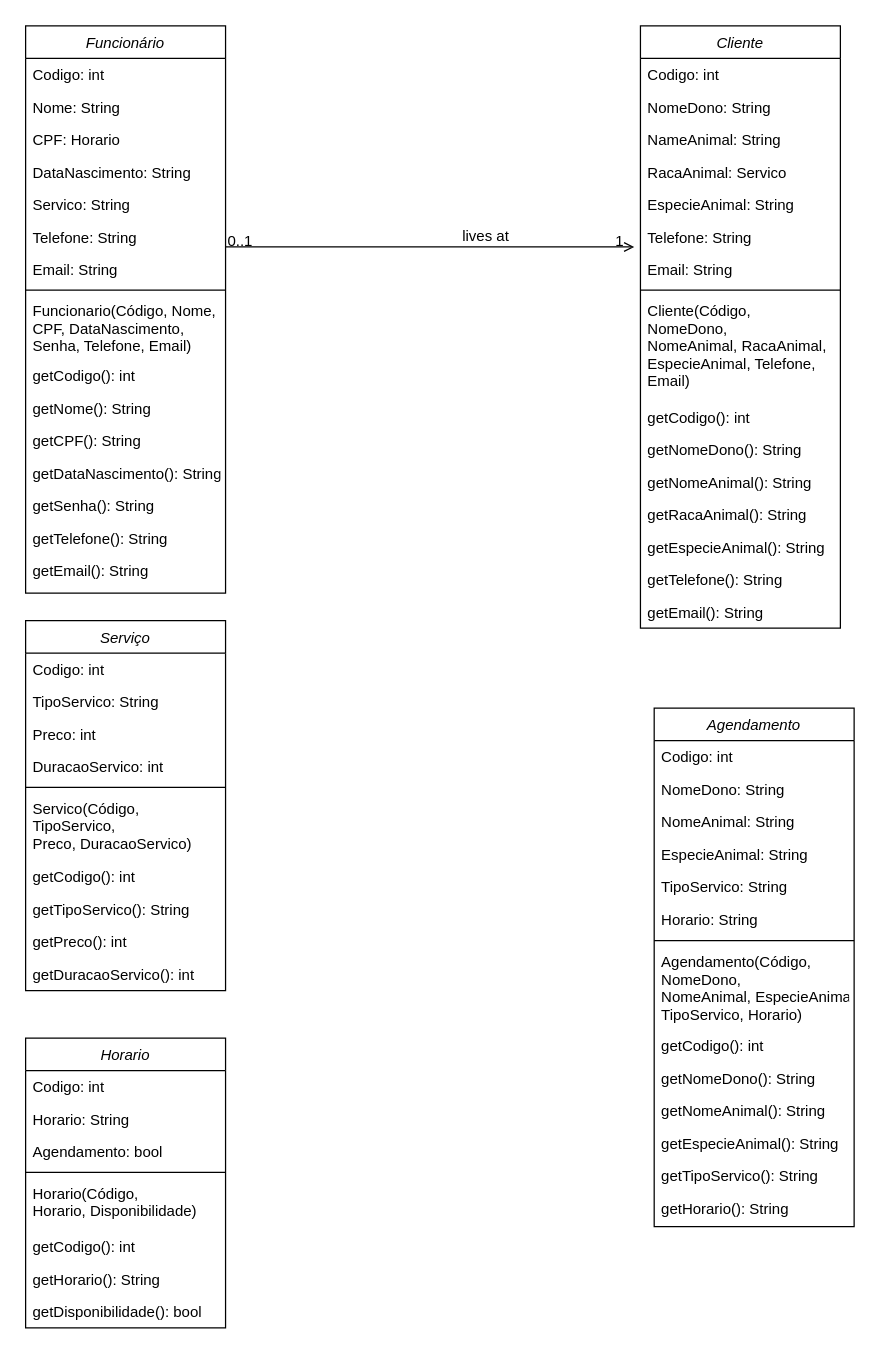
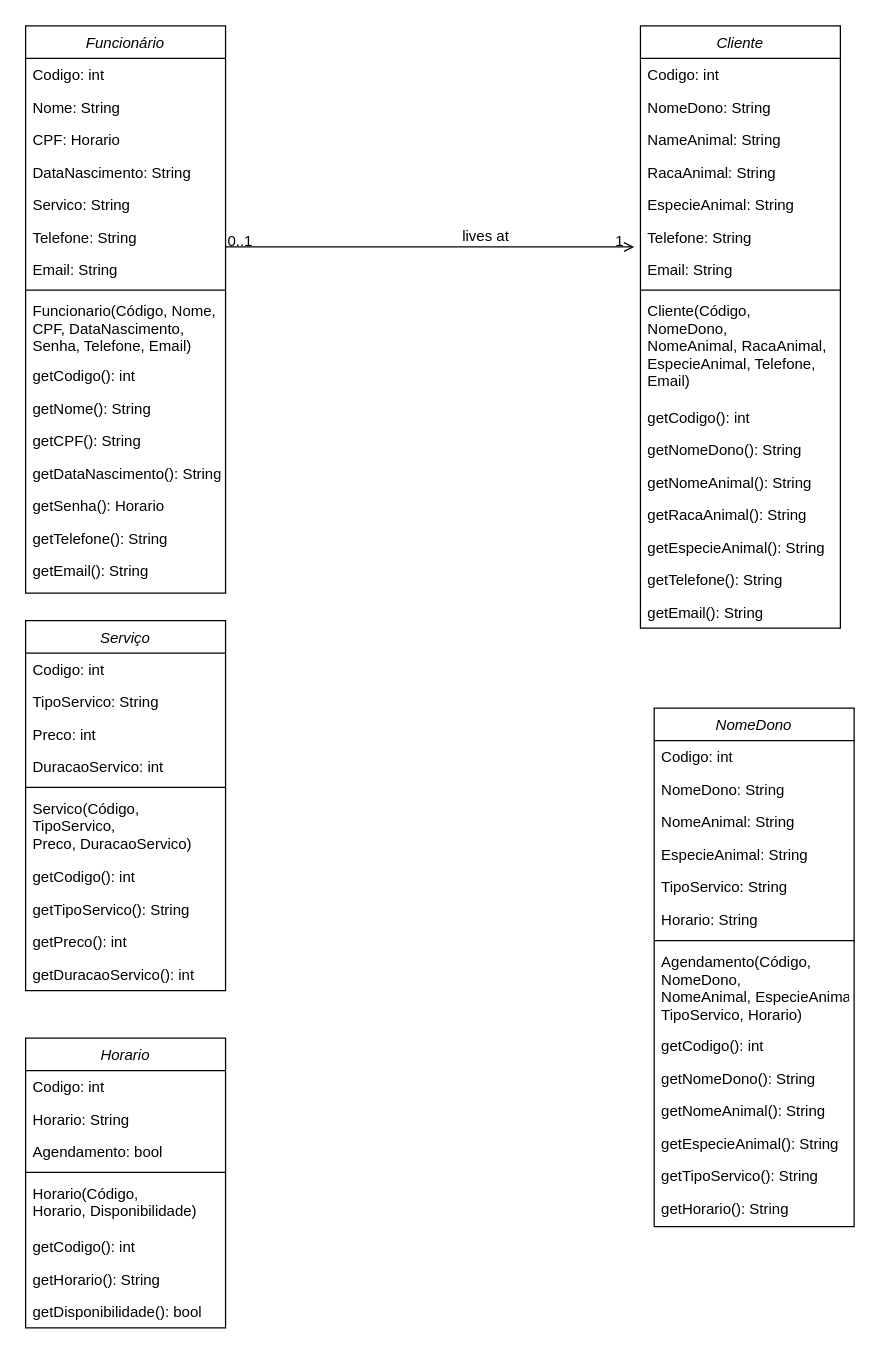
node "RacaAnimal: Servico": label "RacaAnimal: Servico" -> "RacaAnimal: String"
node "getSenha(): String": label "getSenha(): String" -> "getSenha(): Horario"
node "Agendamento": label "Agendamento" -> "NomeDono"
